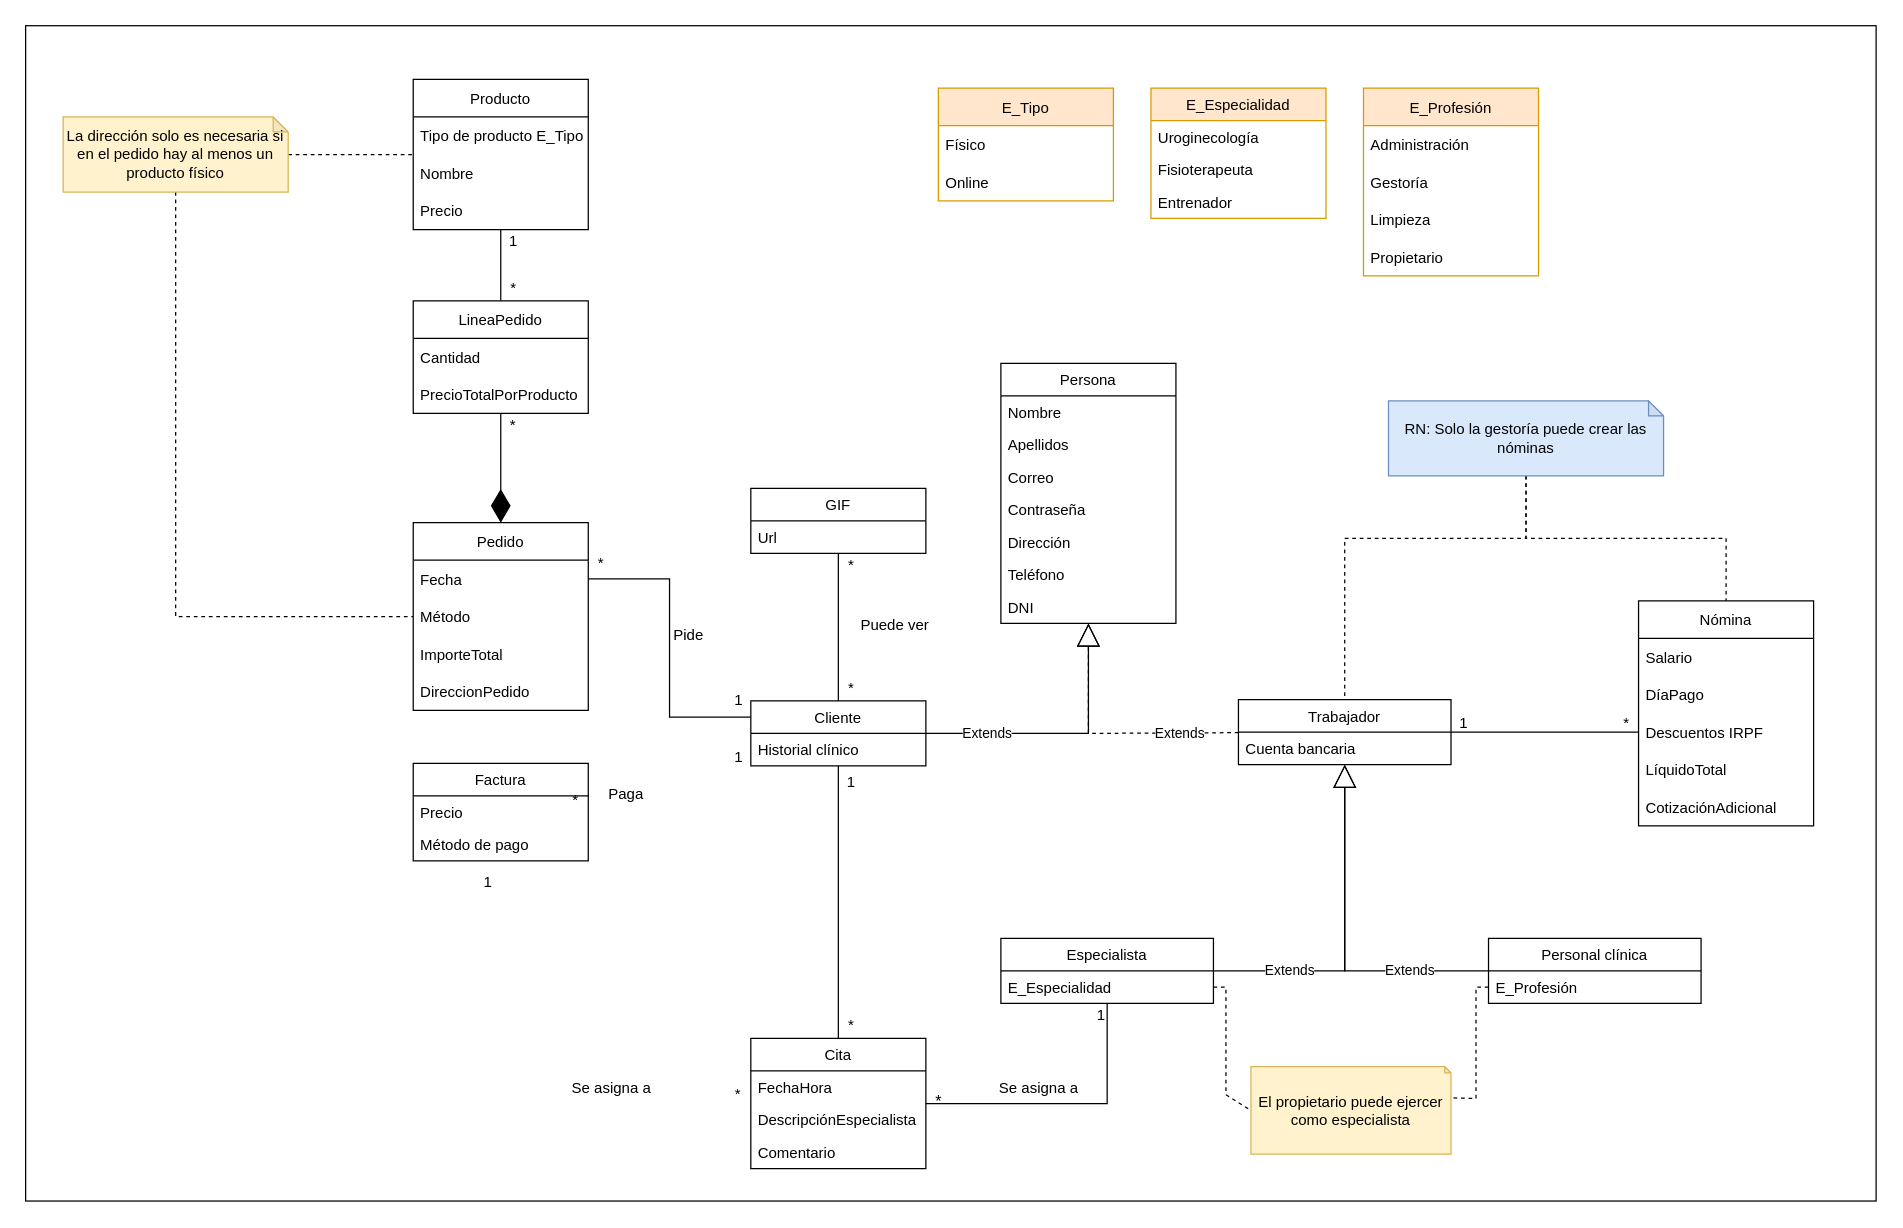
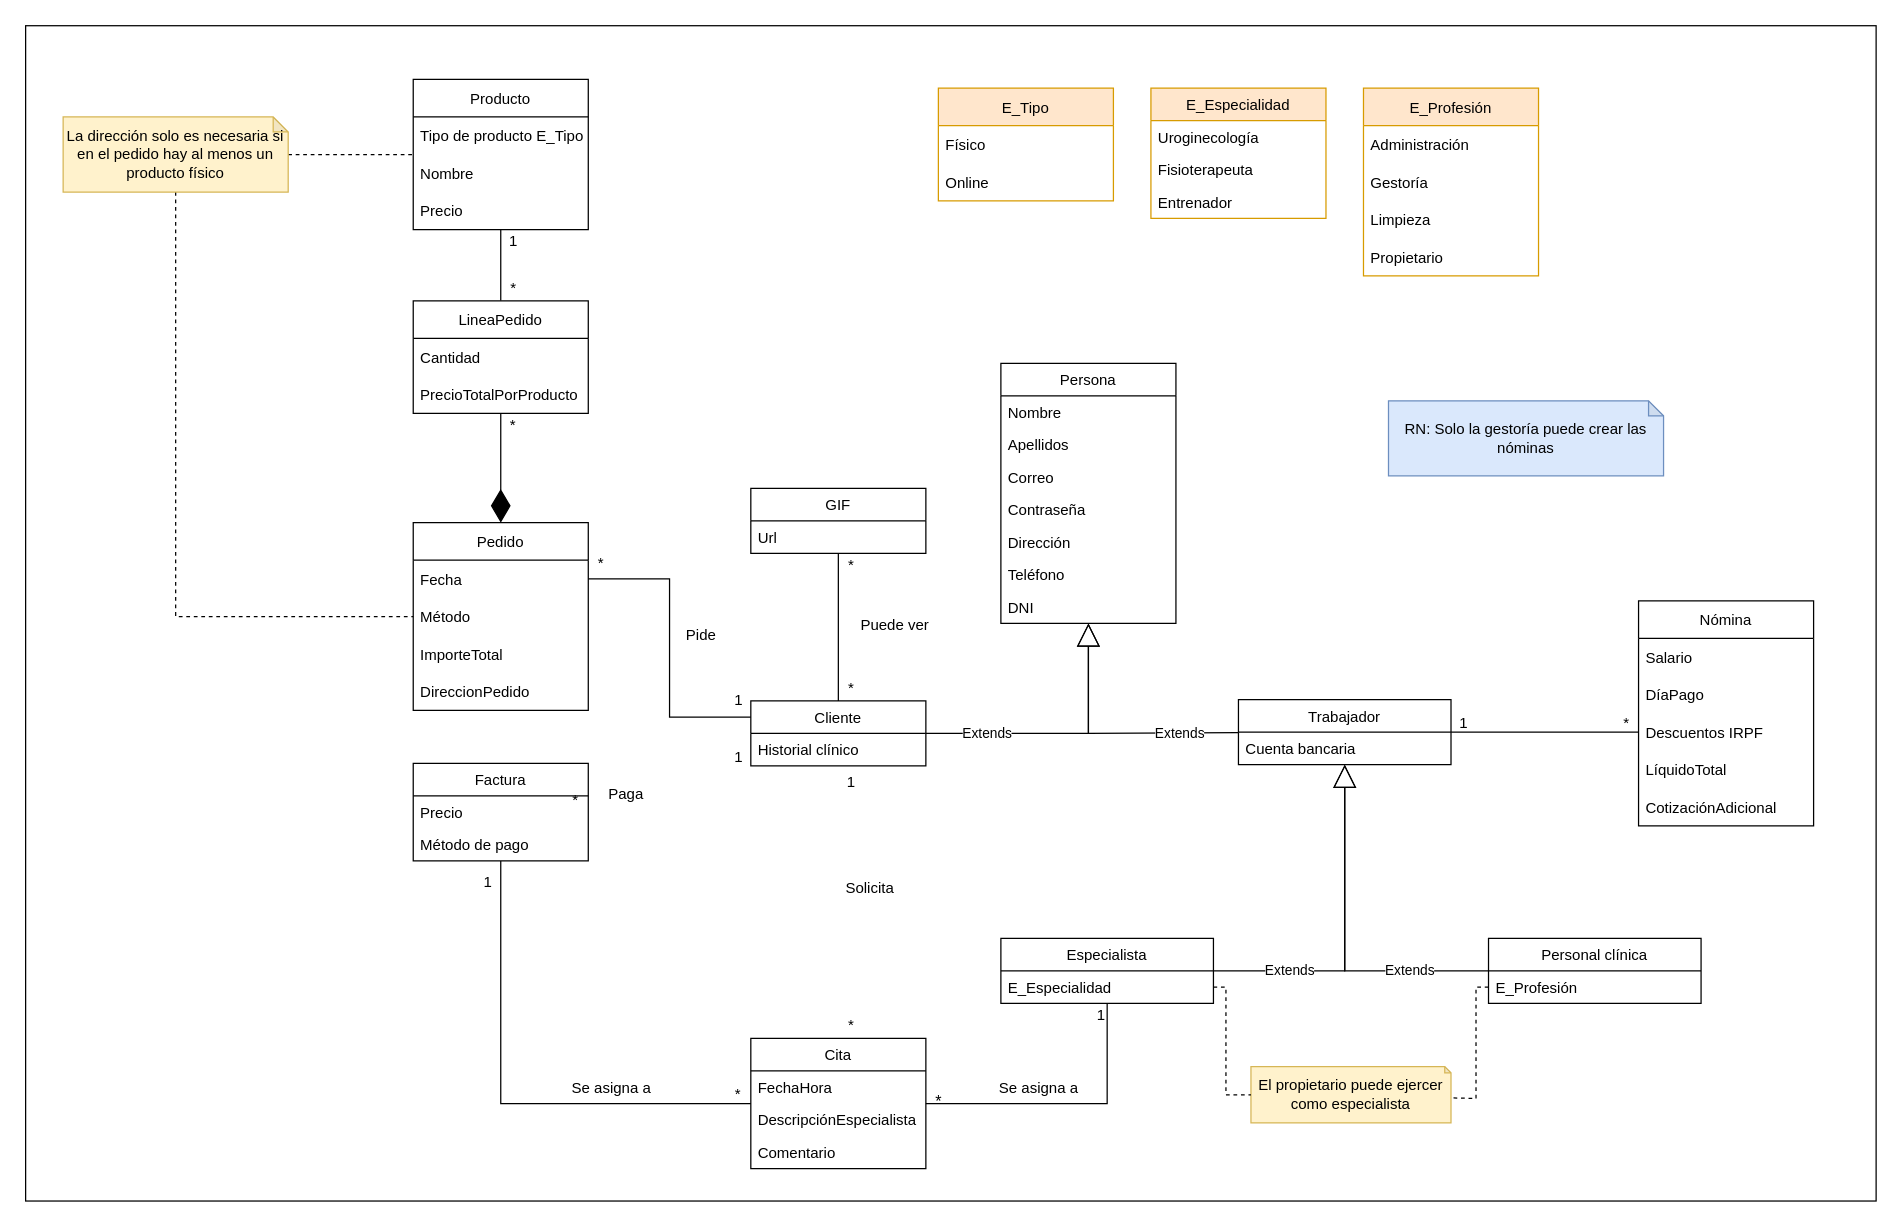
edge "RN: Solo la gestoría puede crear las nóminas" -- "Trabajador": removed
edge "RN: Solo la gestoría puede crear las nóminas" -- "Nómina": removed
node "Pide": moved (688, 636) -> (701, 636)
edge "Trabajador" -> "Persona": style dashed -> solid
node "Solicita": added
edge "Cliente" -- "Cita": removed
edge "Factura" -- "Cita": added
node "El propietario puede ejercer como especialista": size 200x88 -> 200x56
